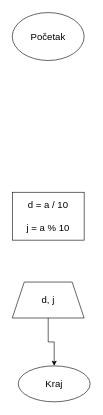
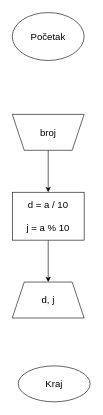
node "broj": added
edge "broj" -> "d = a / 10 j = a % 10": added
edge "d = a / 10 j = a % 10" -> "d, j": added
edge "d, j" -> "Kraj": removed
